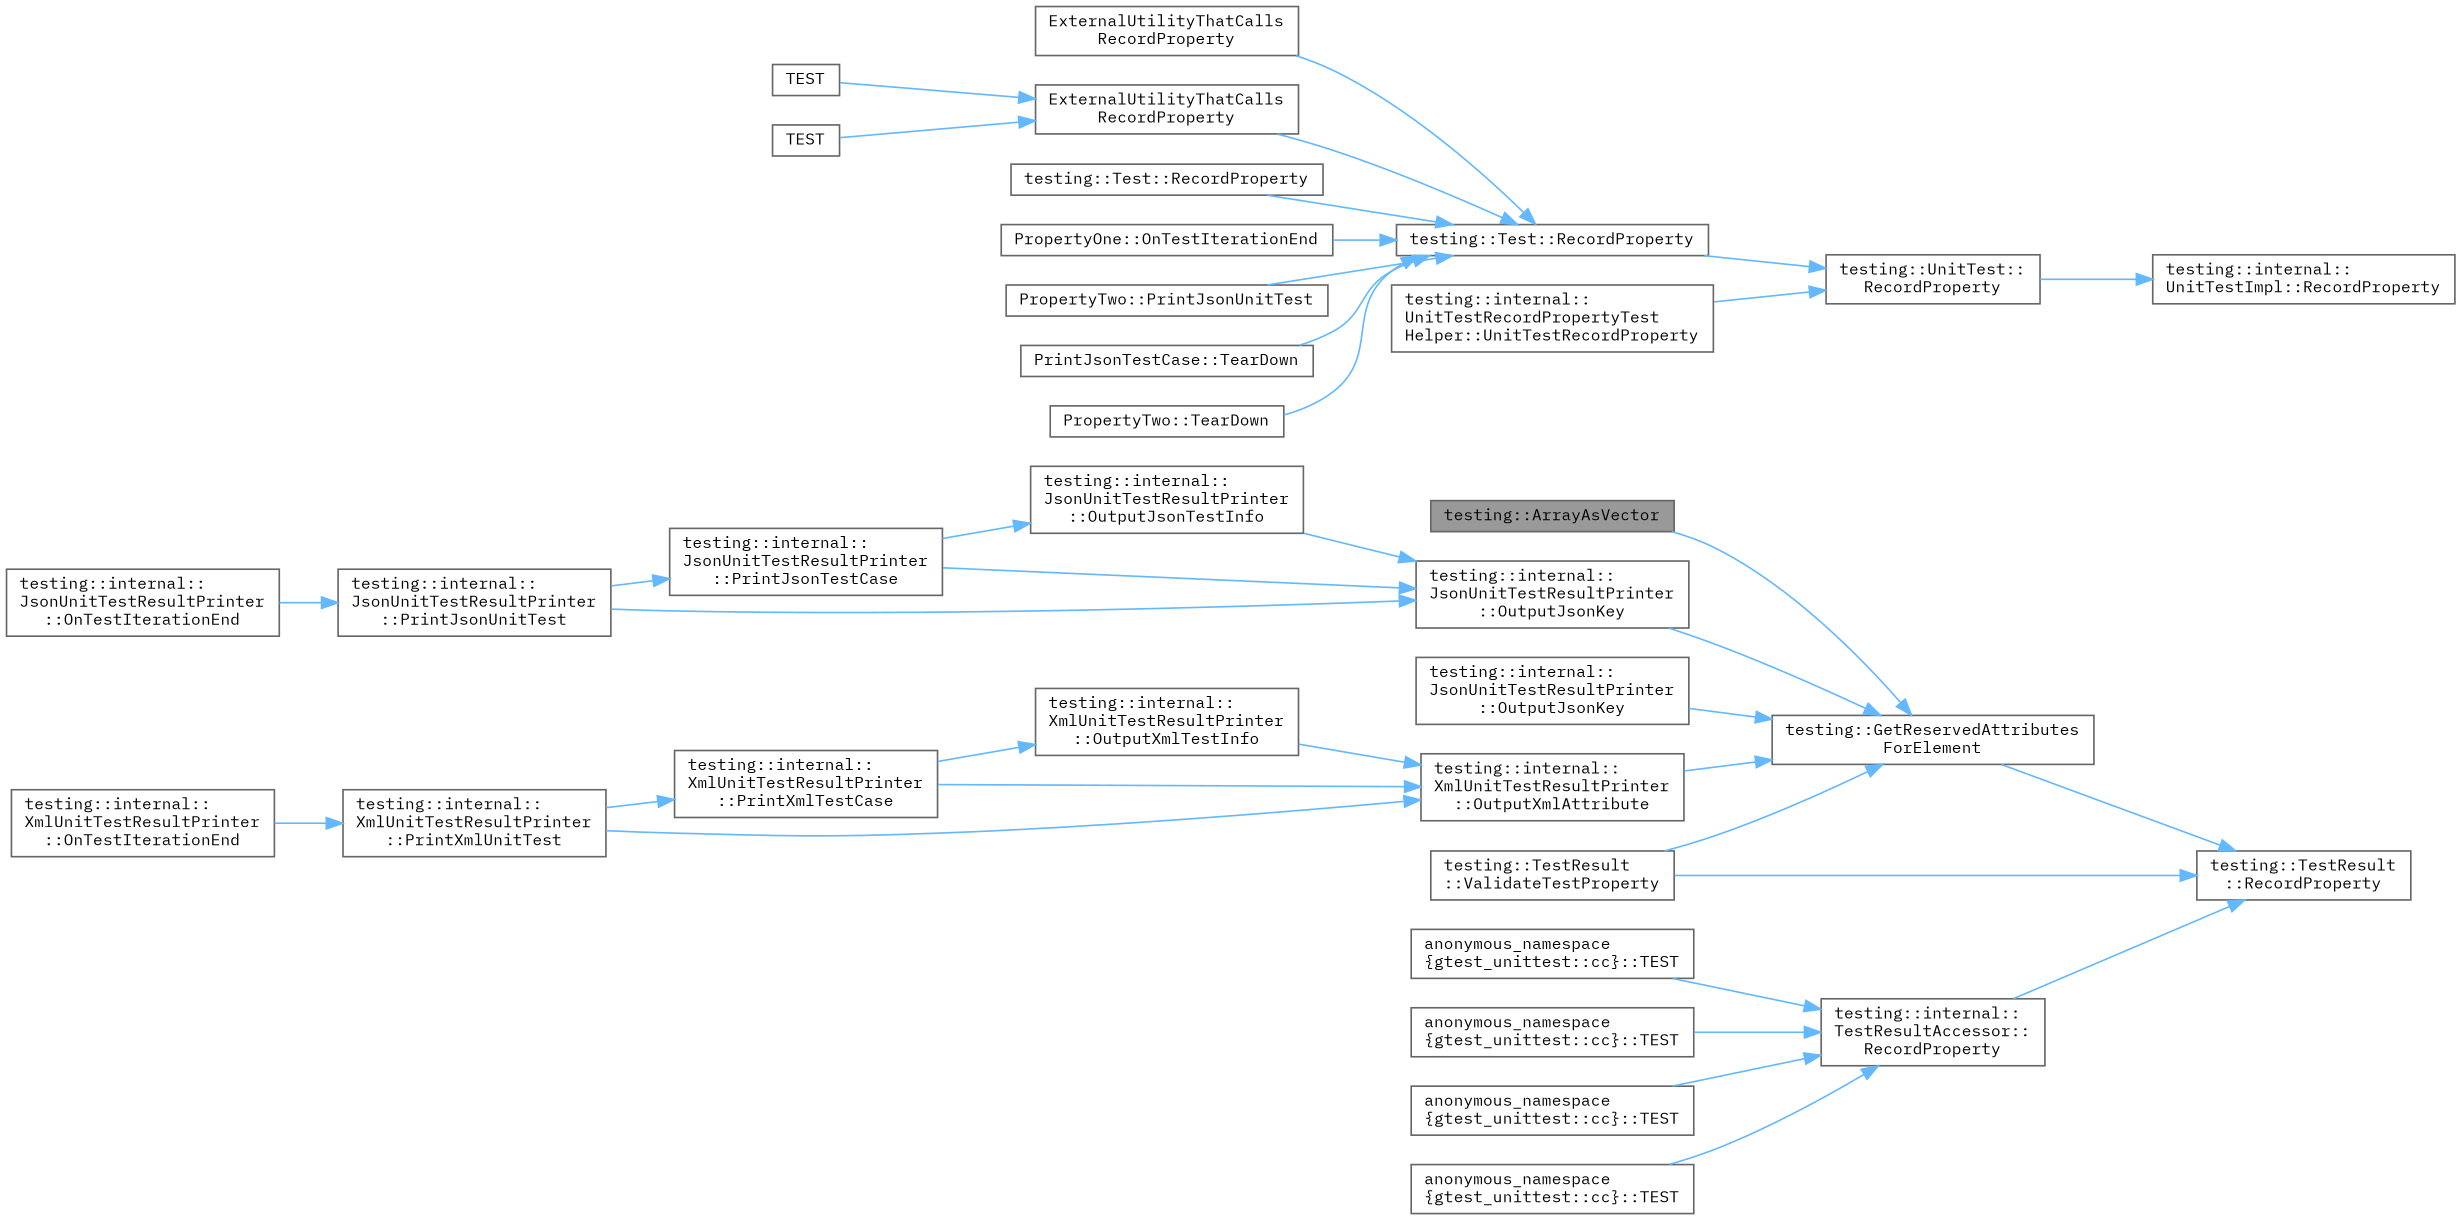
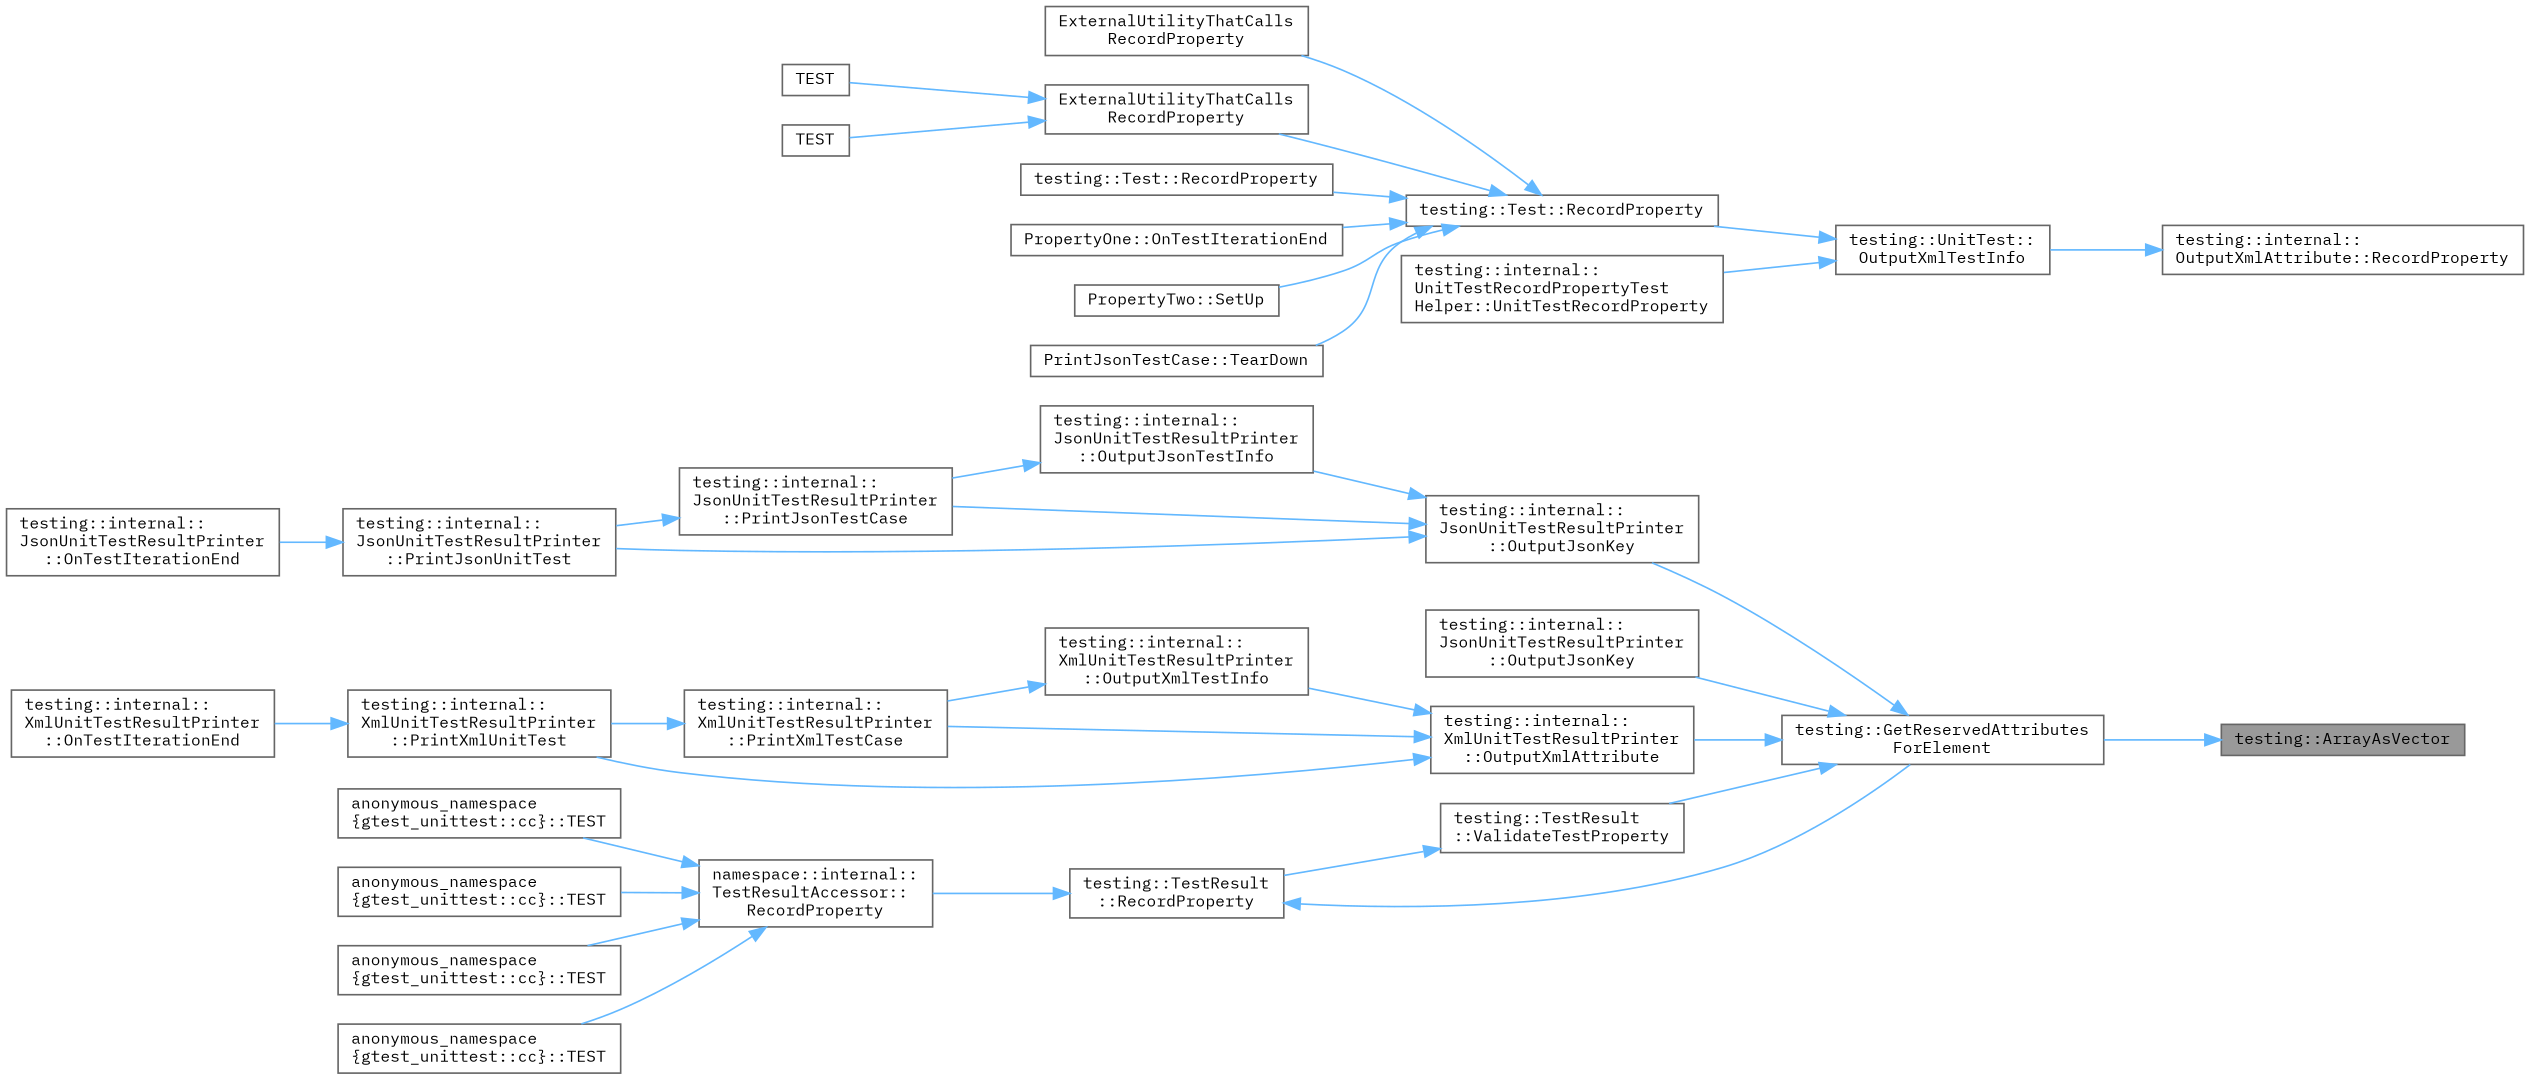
node "testing::UnitTest:: RecordProperty": label "testing::UnitTest:: RecordProperty" -> "testing::UnitTest:: OutputXmlTestInfo"
node "testing::internal:: UnitTestImpl::RecordProperty": label "testing::internal:: UnitTestImpl::RecordProperty" -> "testing::internal:: OutputXmlAttribute::RecordProperty"
node "PropertyTwo::PrintJsonUnitTest": label "PropertyTwo::PrintJsonUnitTest" -> "PropertyTwo::SetUp"
node "PropertyTwo::TearDown": removed
edge "testing::ArrayAsVector" -> "testing::GetReservedAttributes ForElement": reversed
edge "testing::TestResult ::ValidateTestProperty" -> "testing::TestResult ::RecordProperty": reversed
node "testing::internal:: TestResultAccessor:: RecordProperty": label "testing::internal:: TestResultAccessor:: RecordProperty" -> "namespace::internal:: TestResultAccessor:: RecordProperty"
